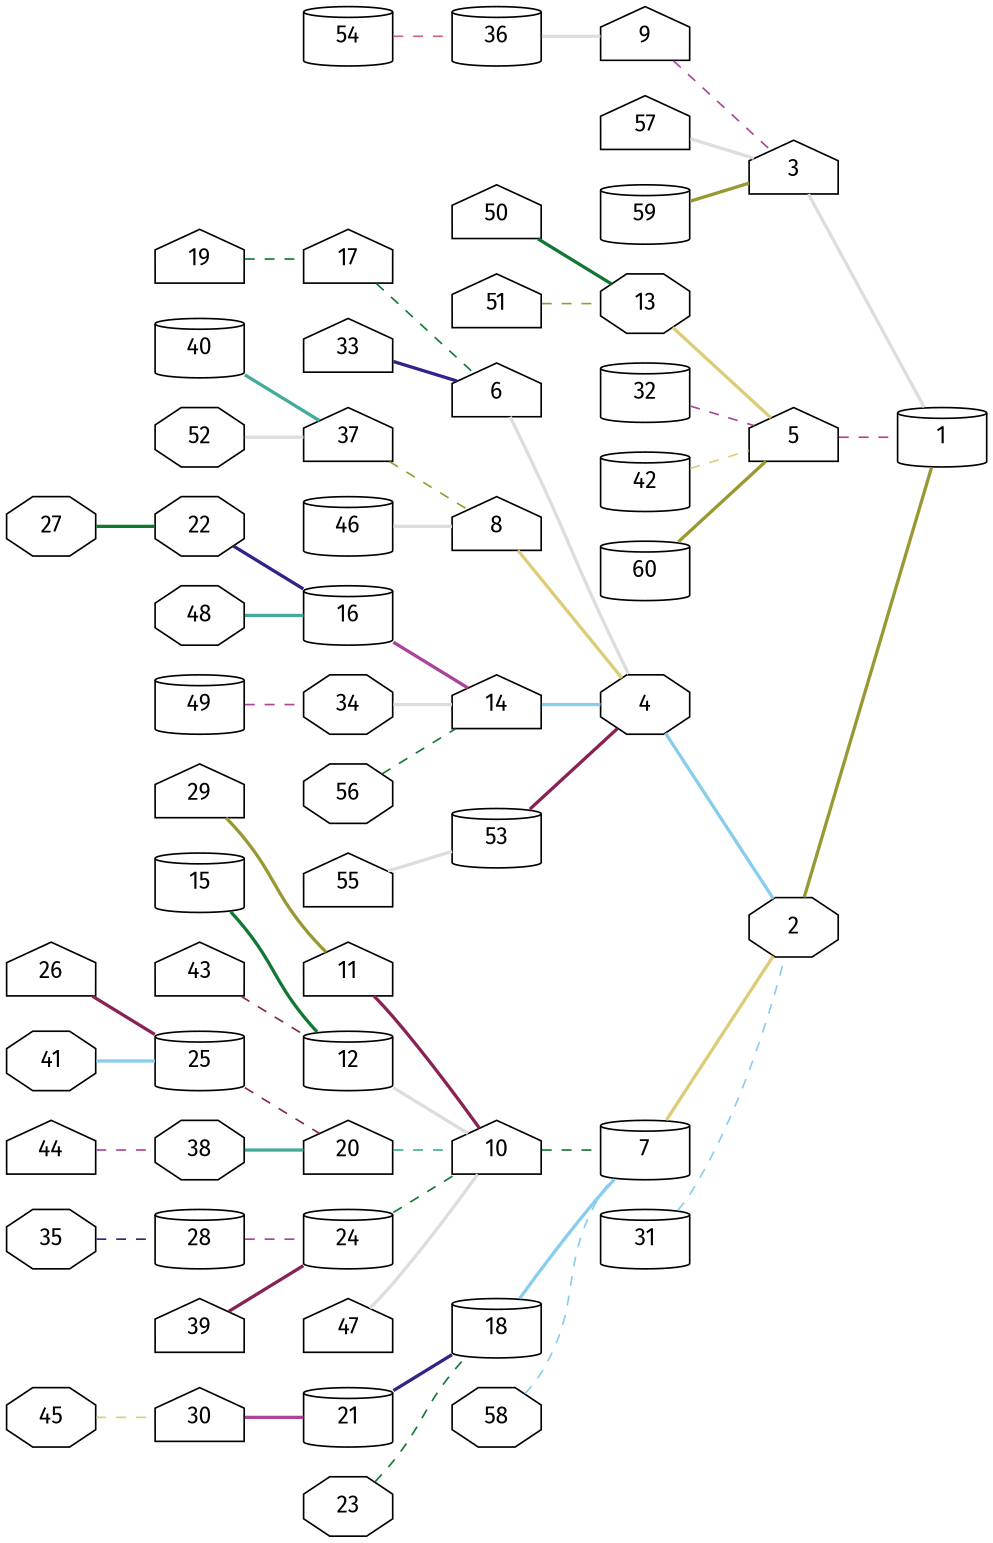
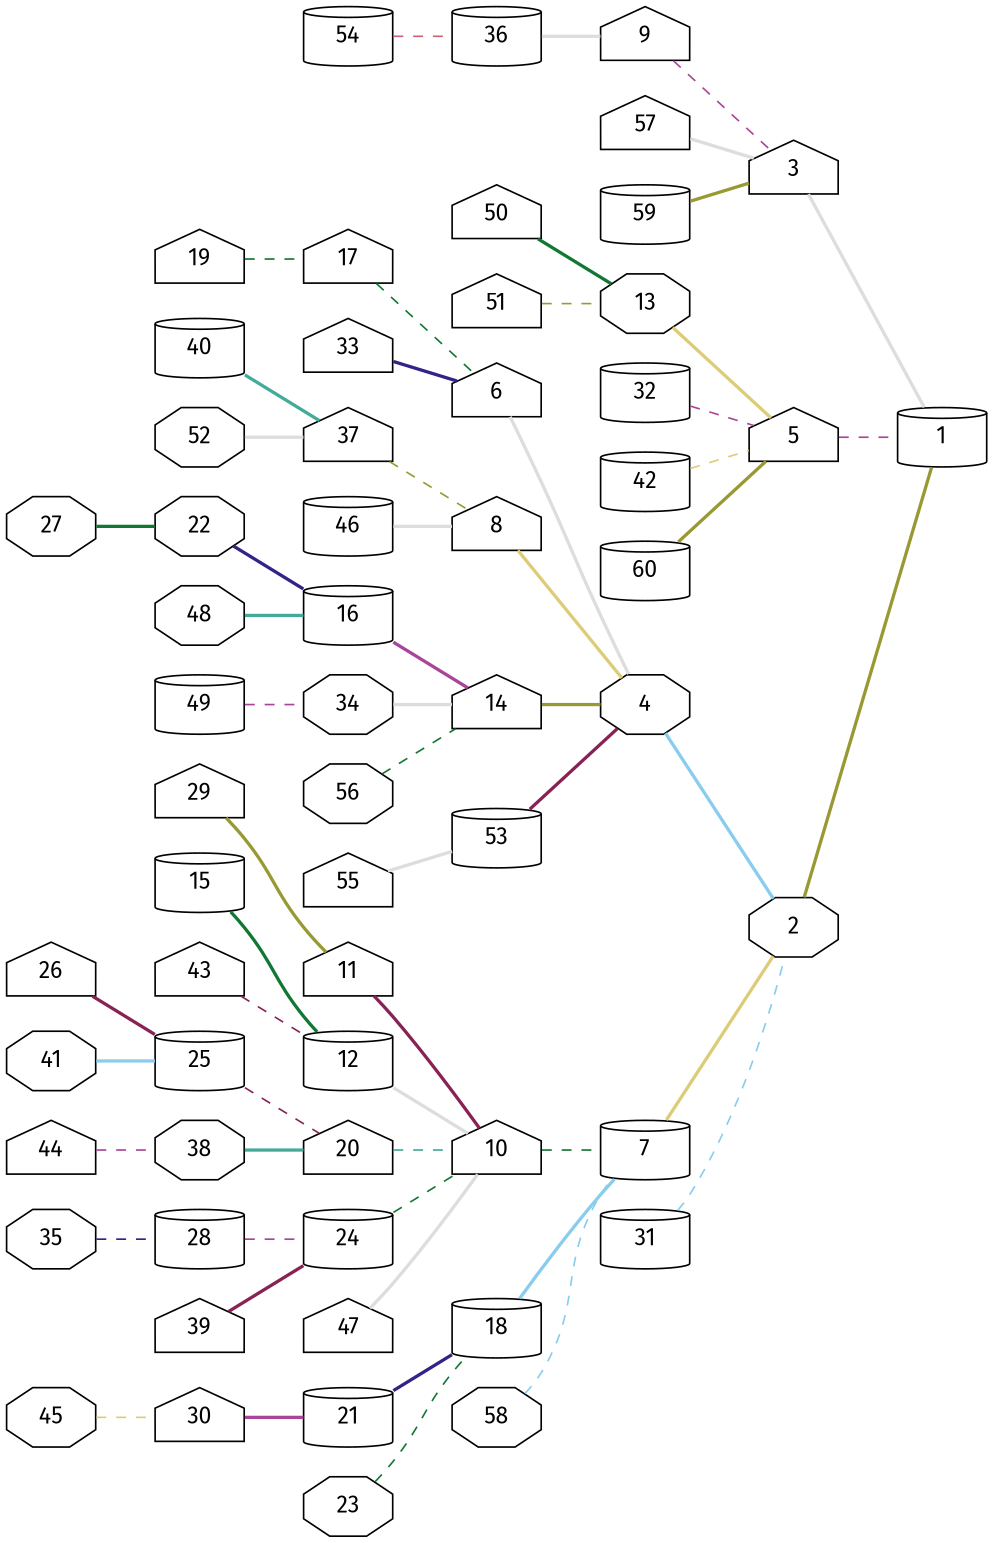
edge "14" -- "4": color #88ccee -> #999933
